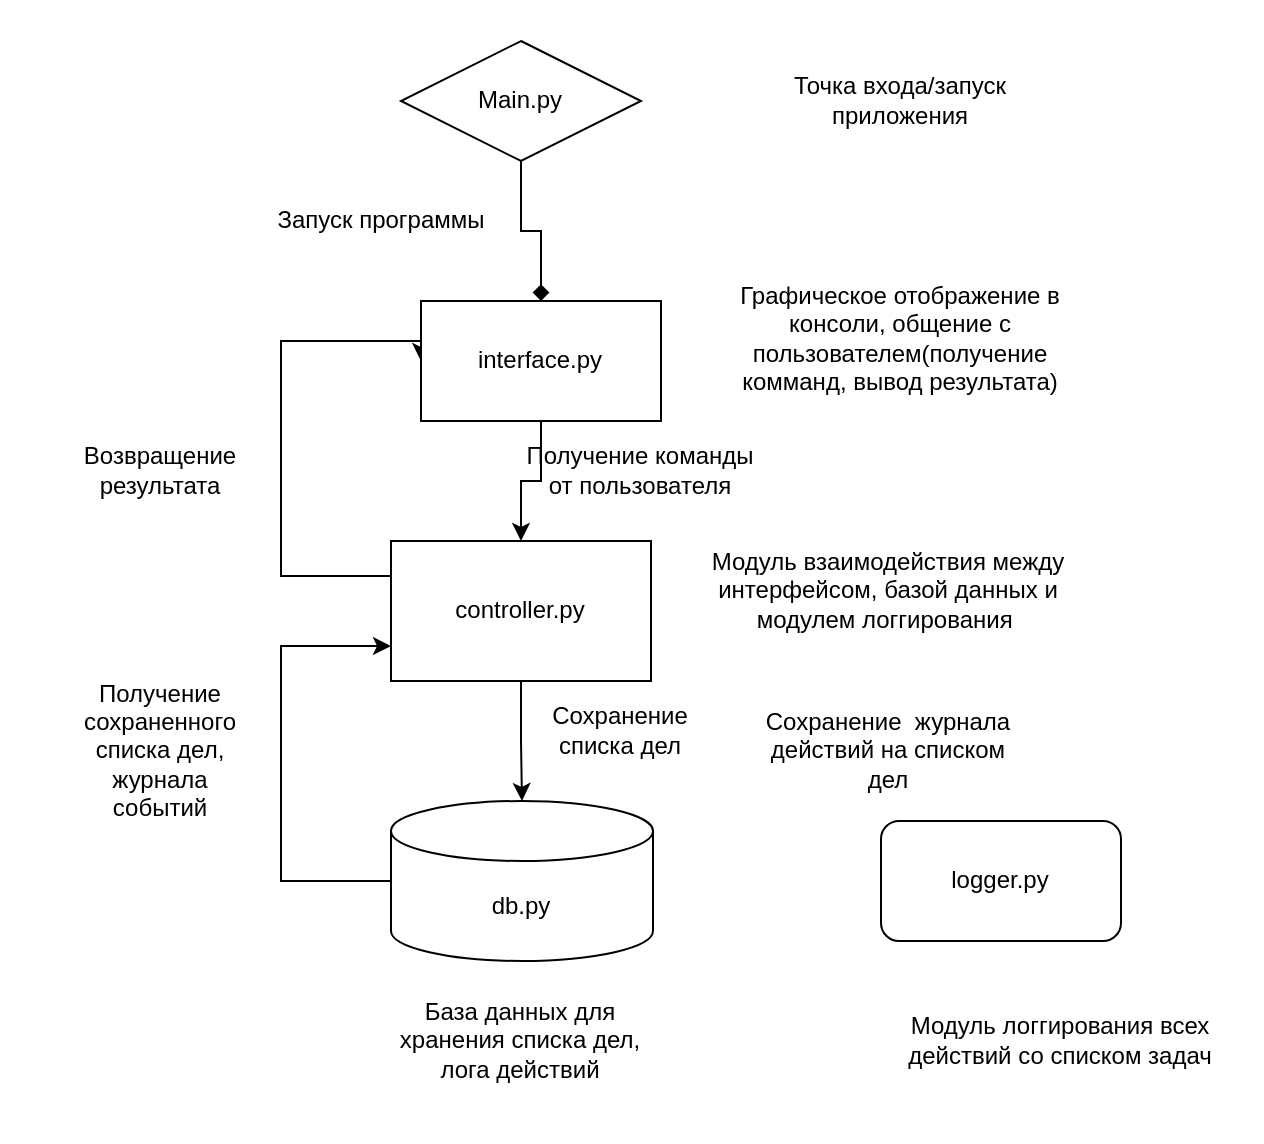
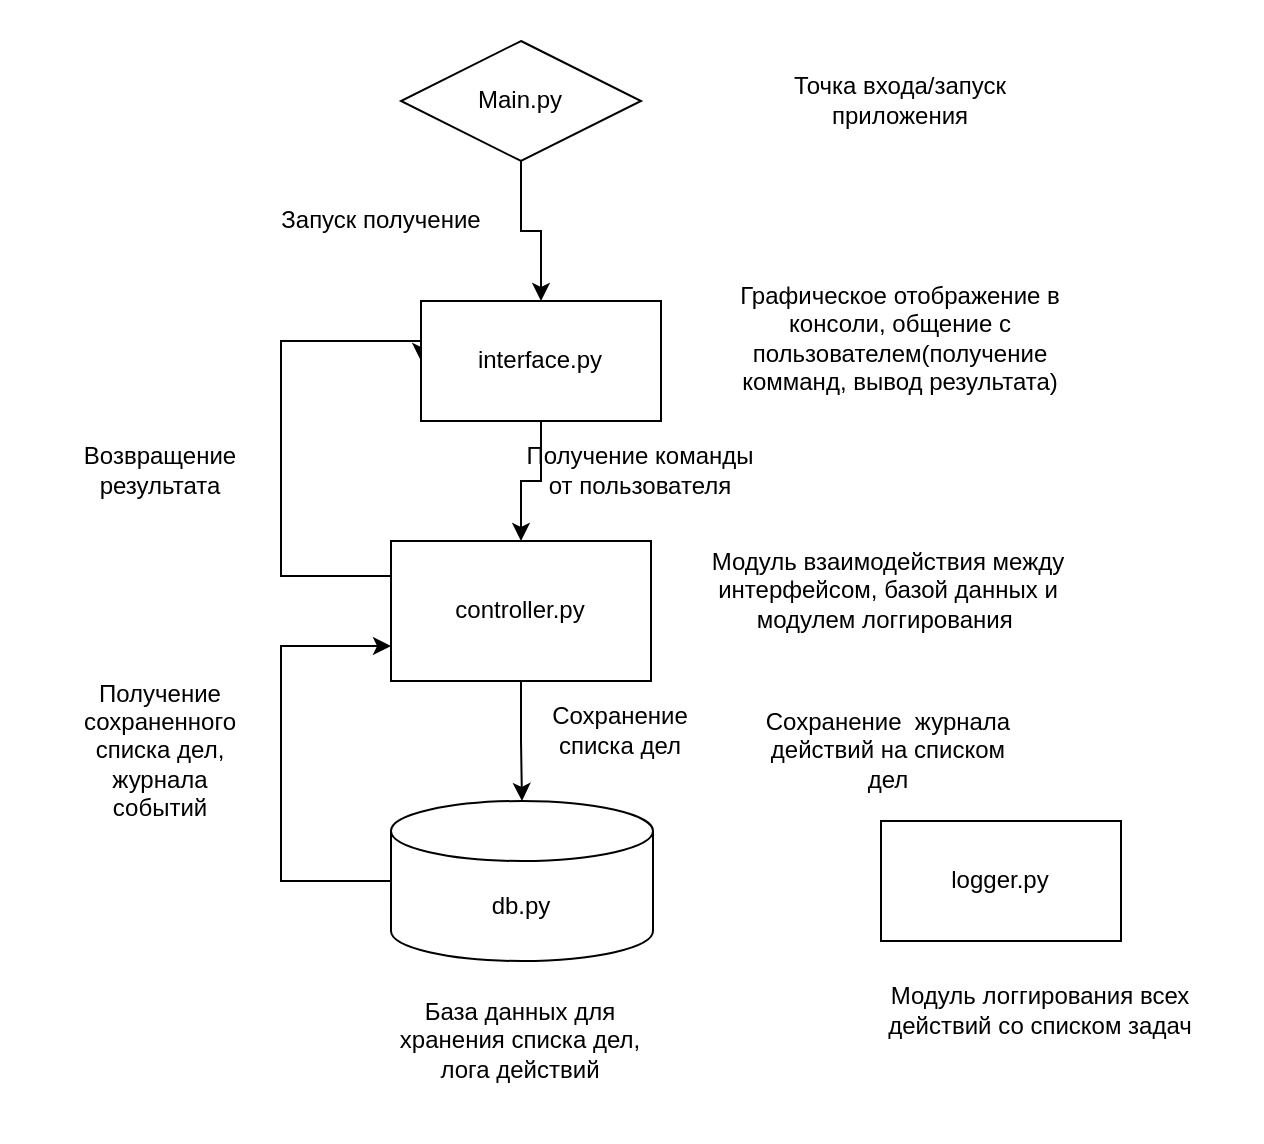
node "Запуск программы": label "Запуск программы" -> "Запуск получение"
edge "Main.py" -> "interface.py": arrowhead diamond -> classic
node "logger.py": shape rounded rectangle -> rectangle
node "Модуль логгирования всех действий со списком задач": moved (1061, 1041) -> (1041, 1011)
